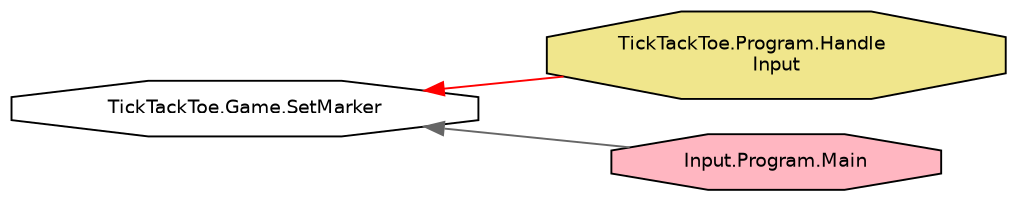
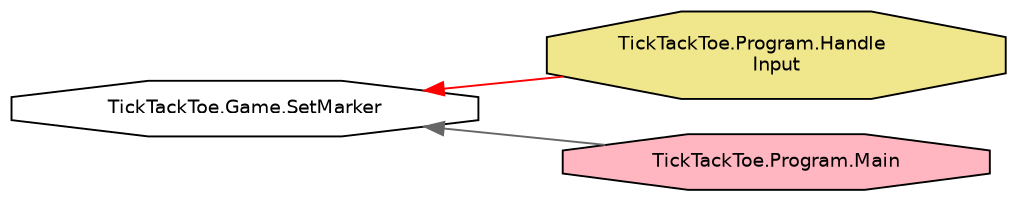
node "Input.Program.Main": label "Input.Program.Main" -> "TickTackToe.Program.Main"
